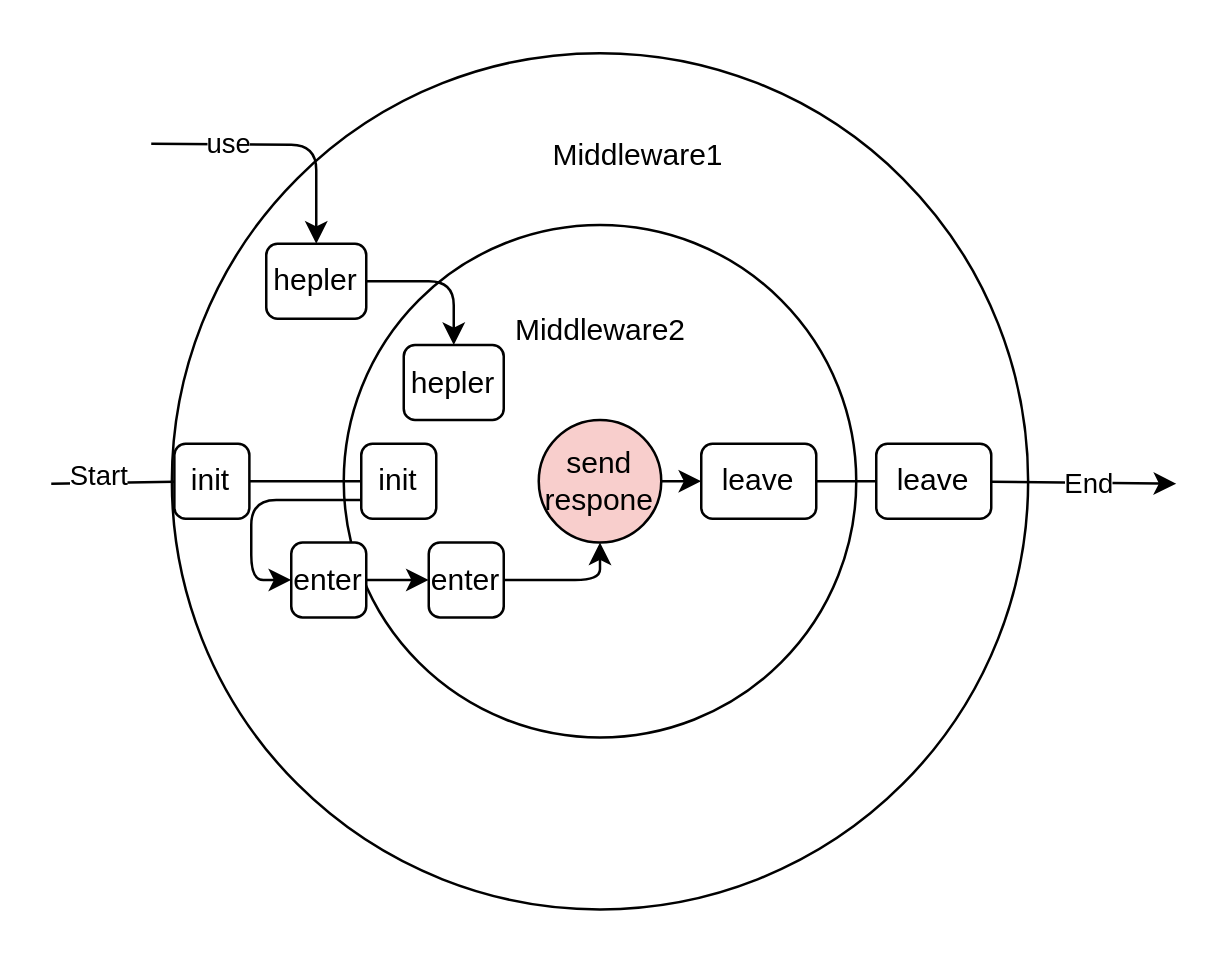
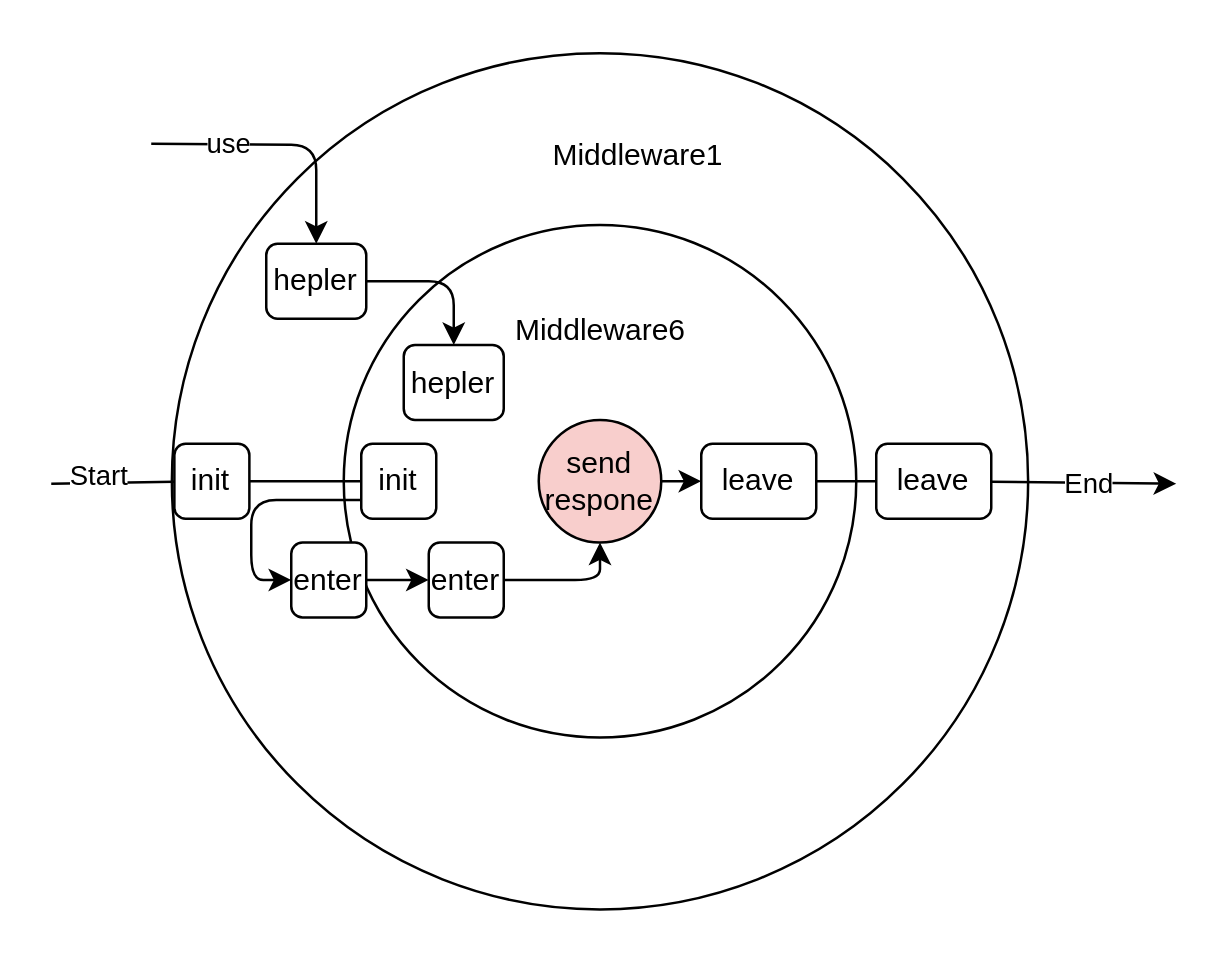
node "Middleware2": label "Middleware2" -> "Middleware6"
